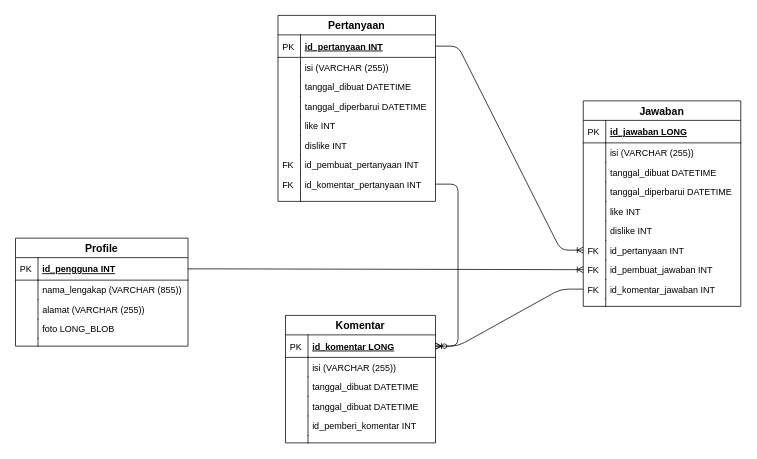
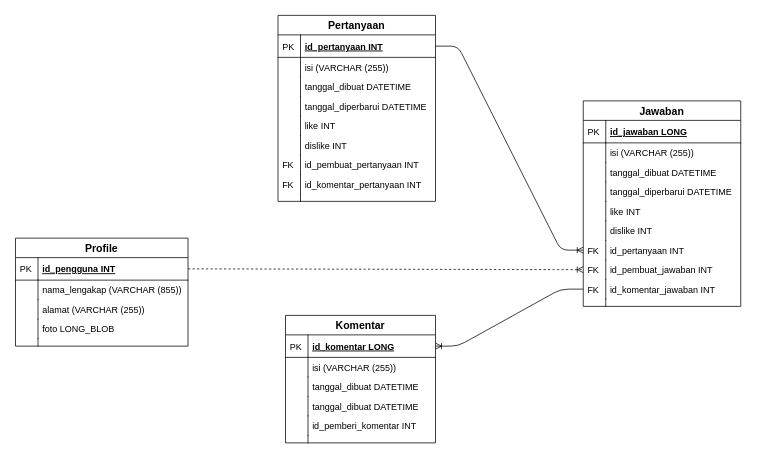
edge "id_komentar_pertanyaan INT" -> "id_komentar LONG": removed
edge "id_pengguna INT" -> "id_pembuat_jawaban INT": style solid -> dashed
